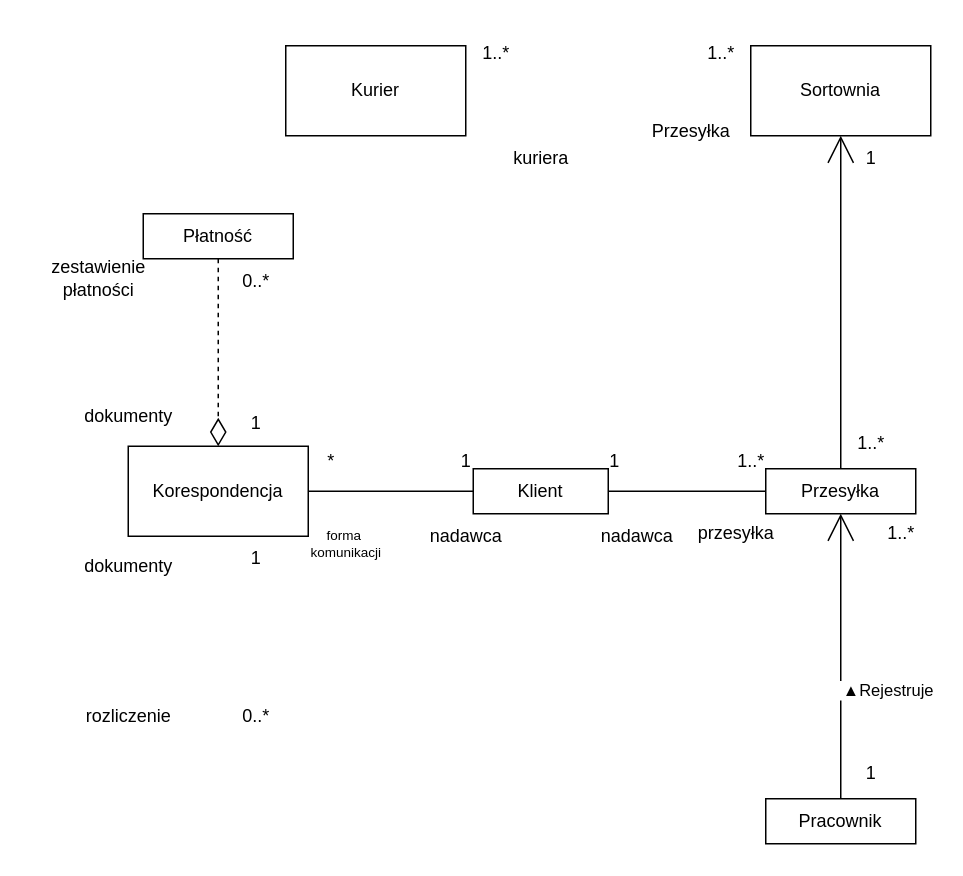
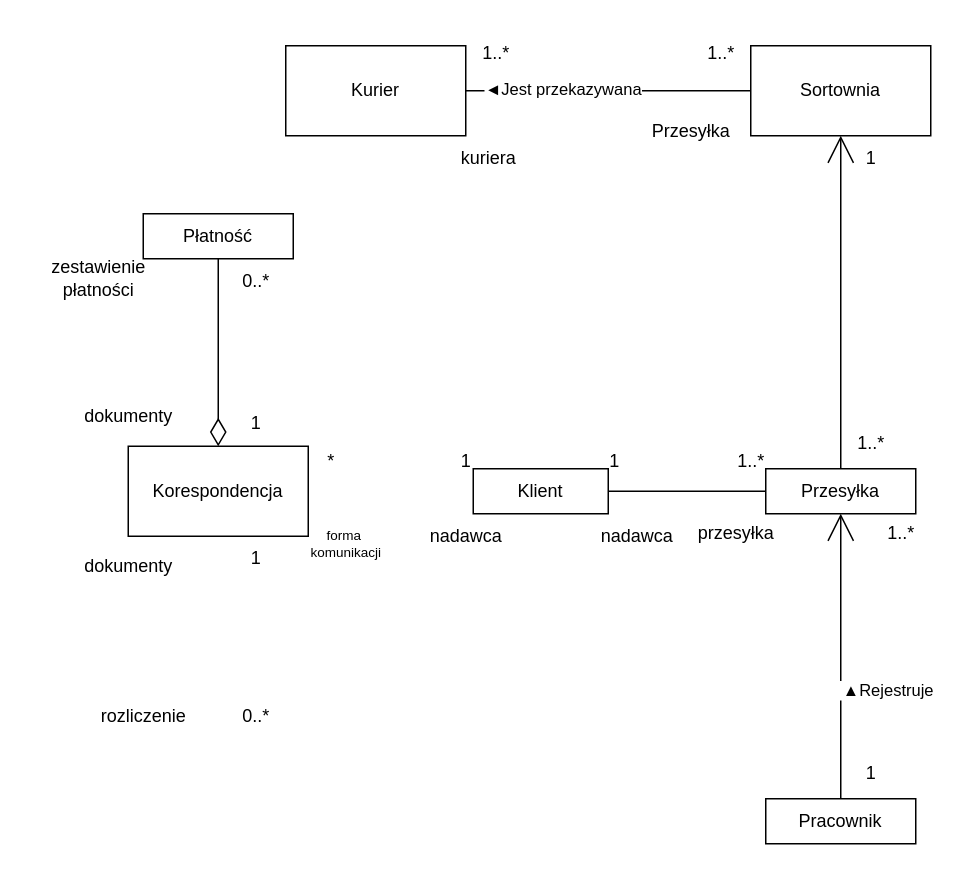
edge "Kurier" -- "Sortownia": added, label "◄Jest przekazywana"
node "kuriera": moved (541, 158) -> (488, 158)
edge "Płatność" -> "Korespondencja": style dashed -> solid
edge "Korespondencja" -- "Klient": removed
node "rozliczenie": moved (128, 716) -> (143, 716)
